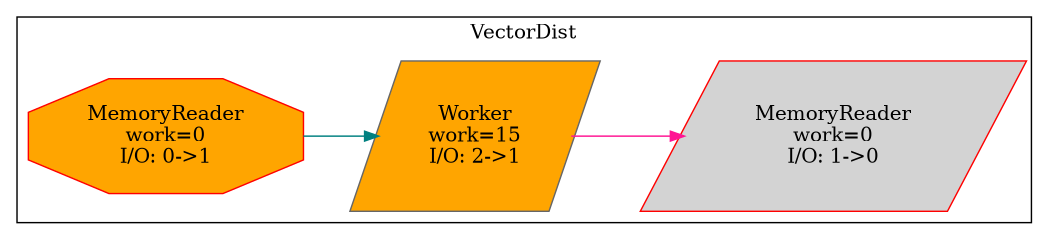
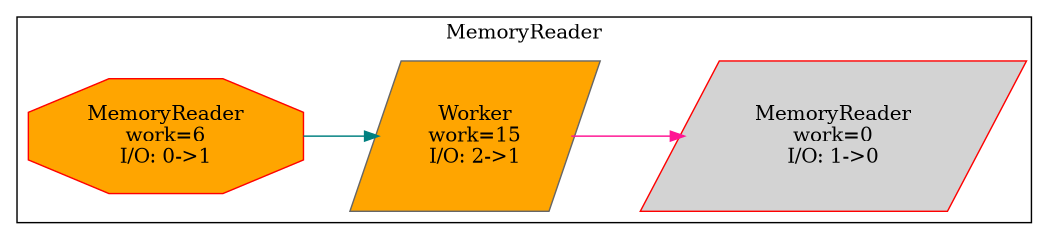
cluster "VectorDist": label "VectorDist" -> "MemoryReader"
node "MemoryReader work=0 I/O: 0->1": label "MemoryReader work=0 I/O: 0->1" -> "MemoryReader work=6 I/O: 0->1"
